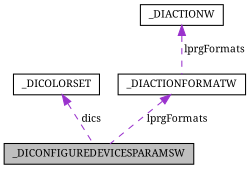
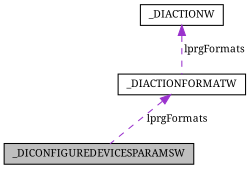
node "_DICOLORSET": removed
